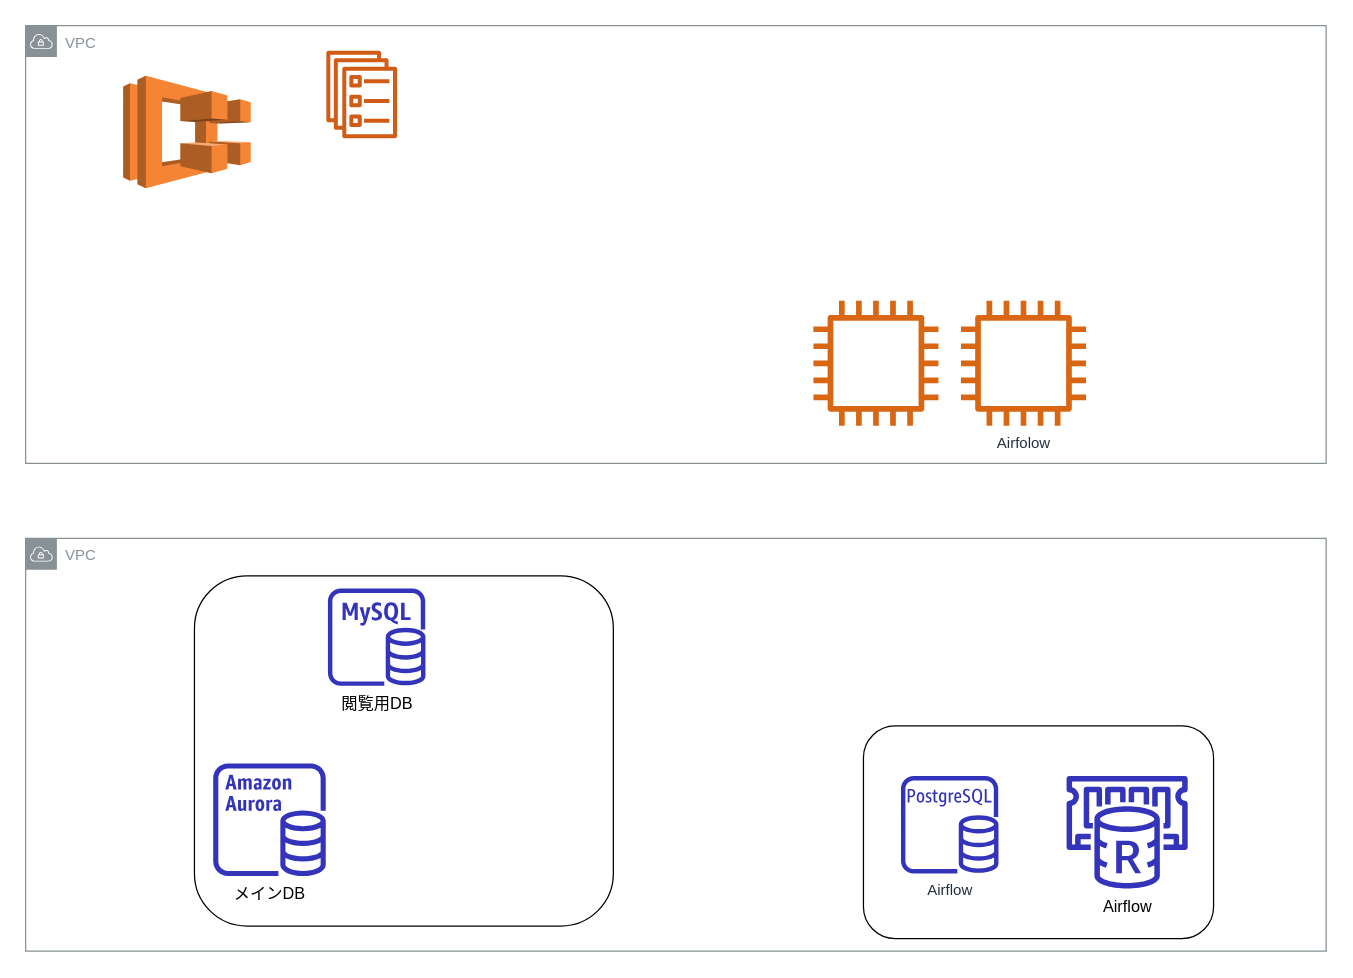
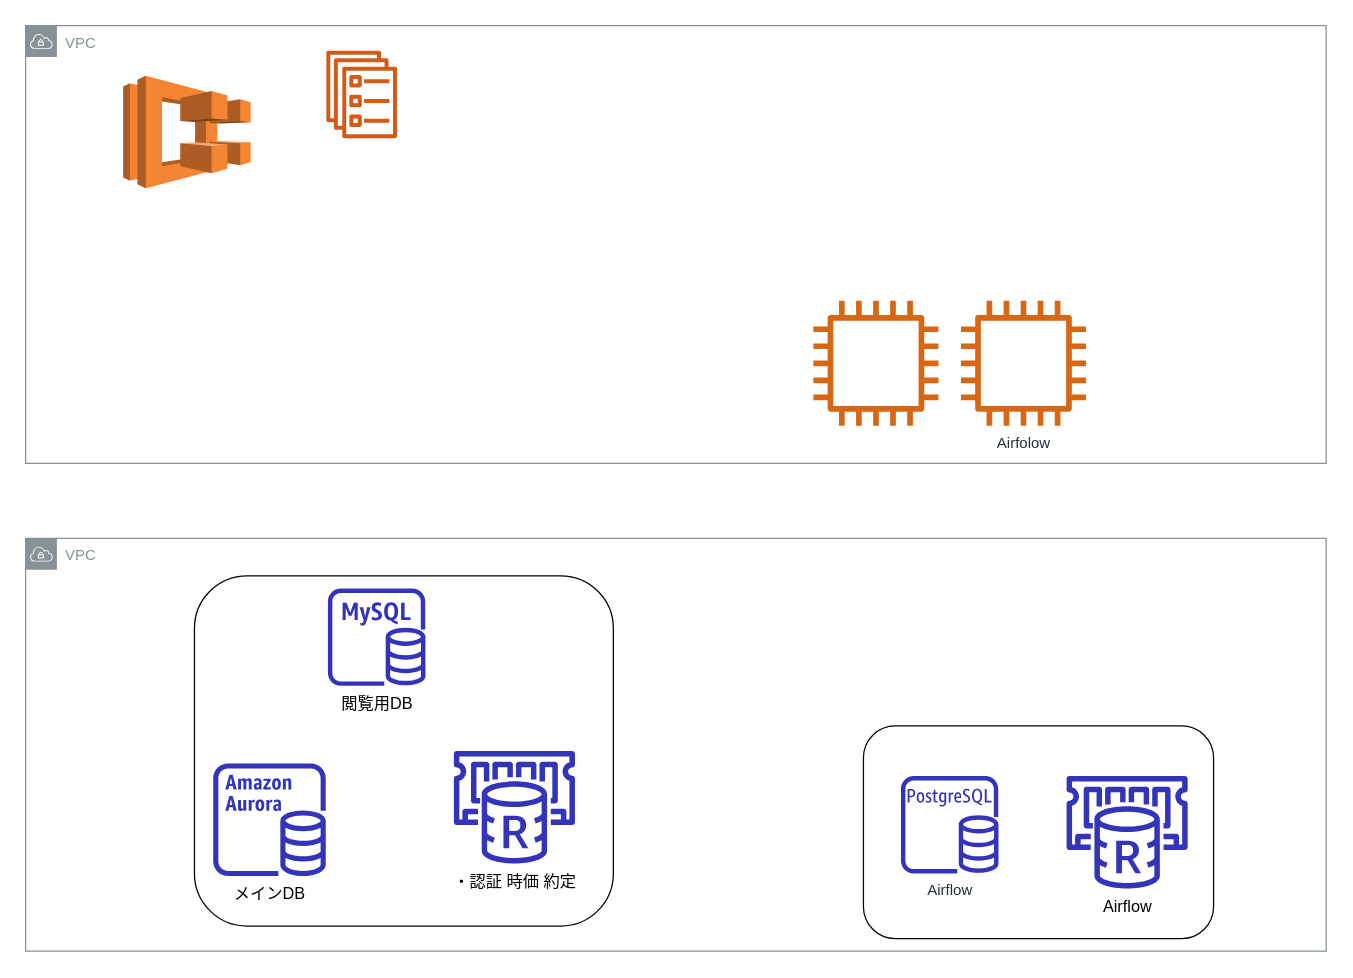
node "・認証 時価 約定": added
